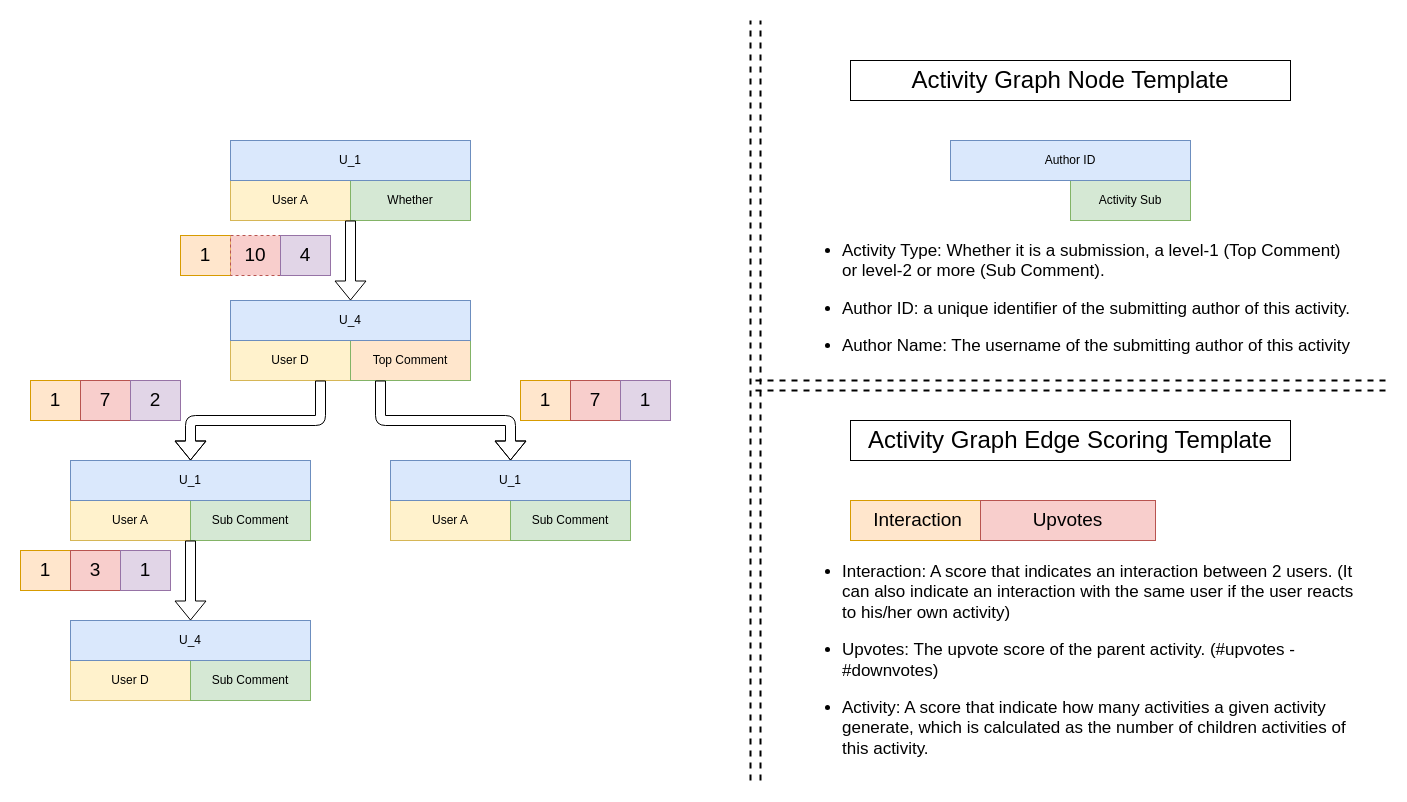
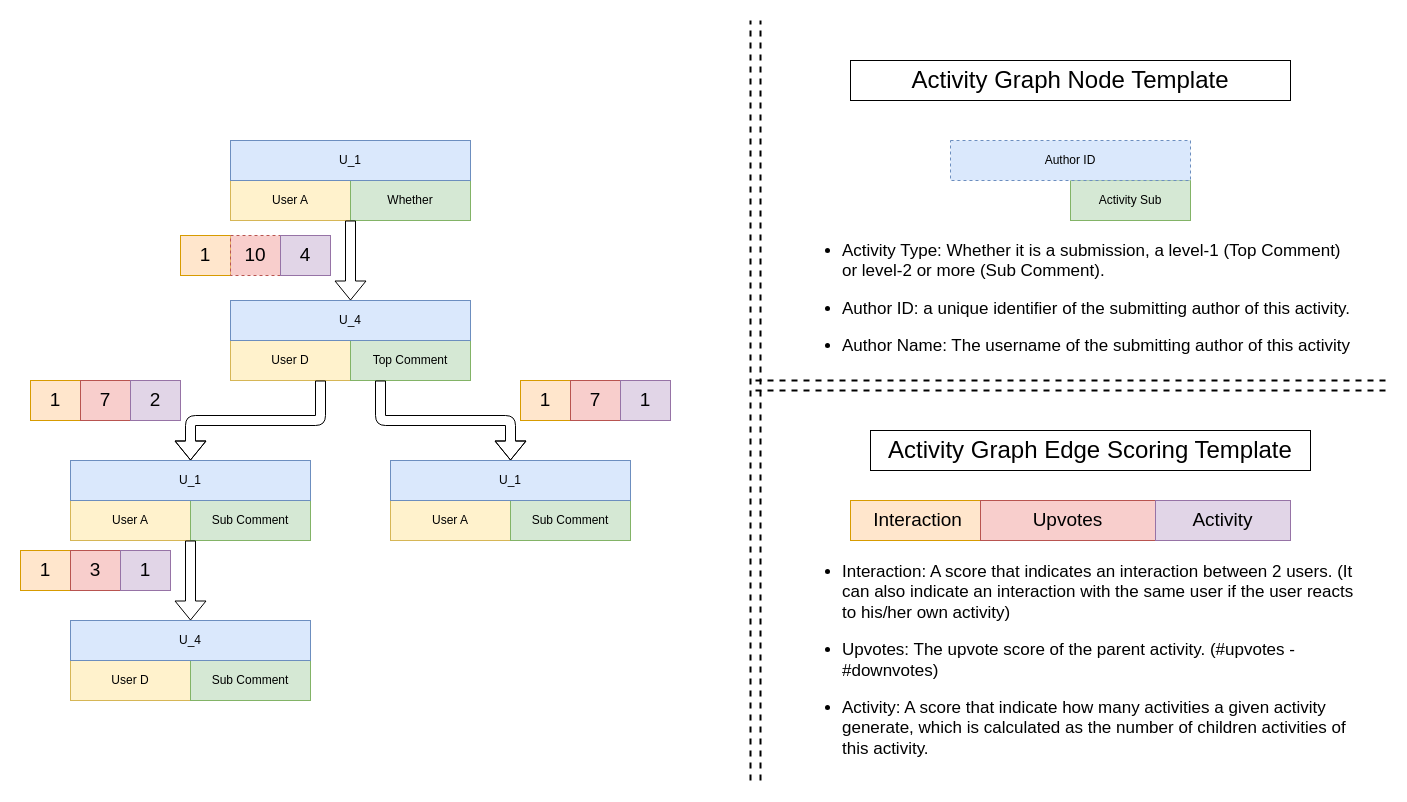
node "Author ID": style solid -> dashed
node "Top Comment": fillcolor #ffe6cc -> #d5e8d4
node "Activity Graph Edge Scoring Template": moved (1071, 441) -> (1091, 451)
node "Activity": added
